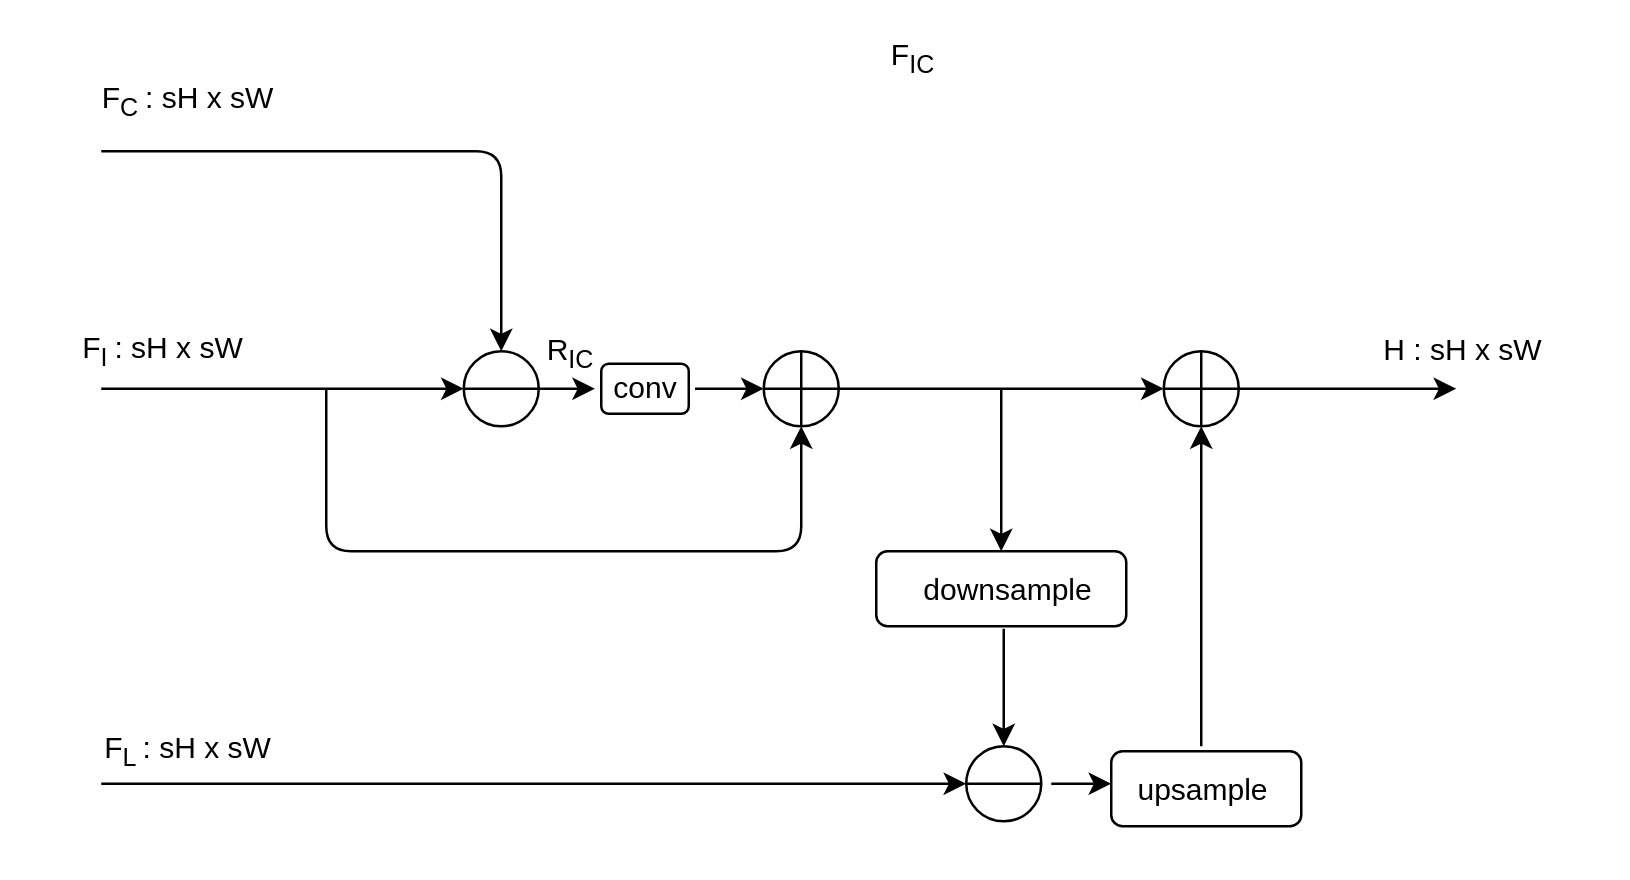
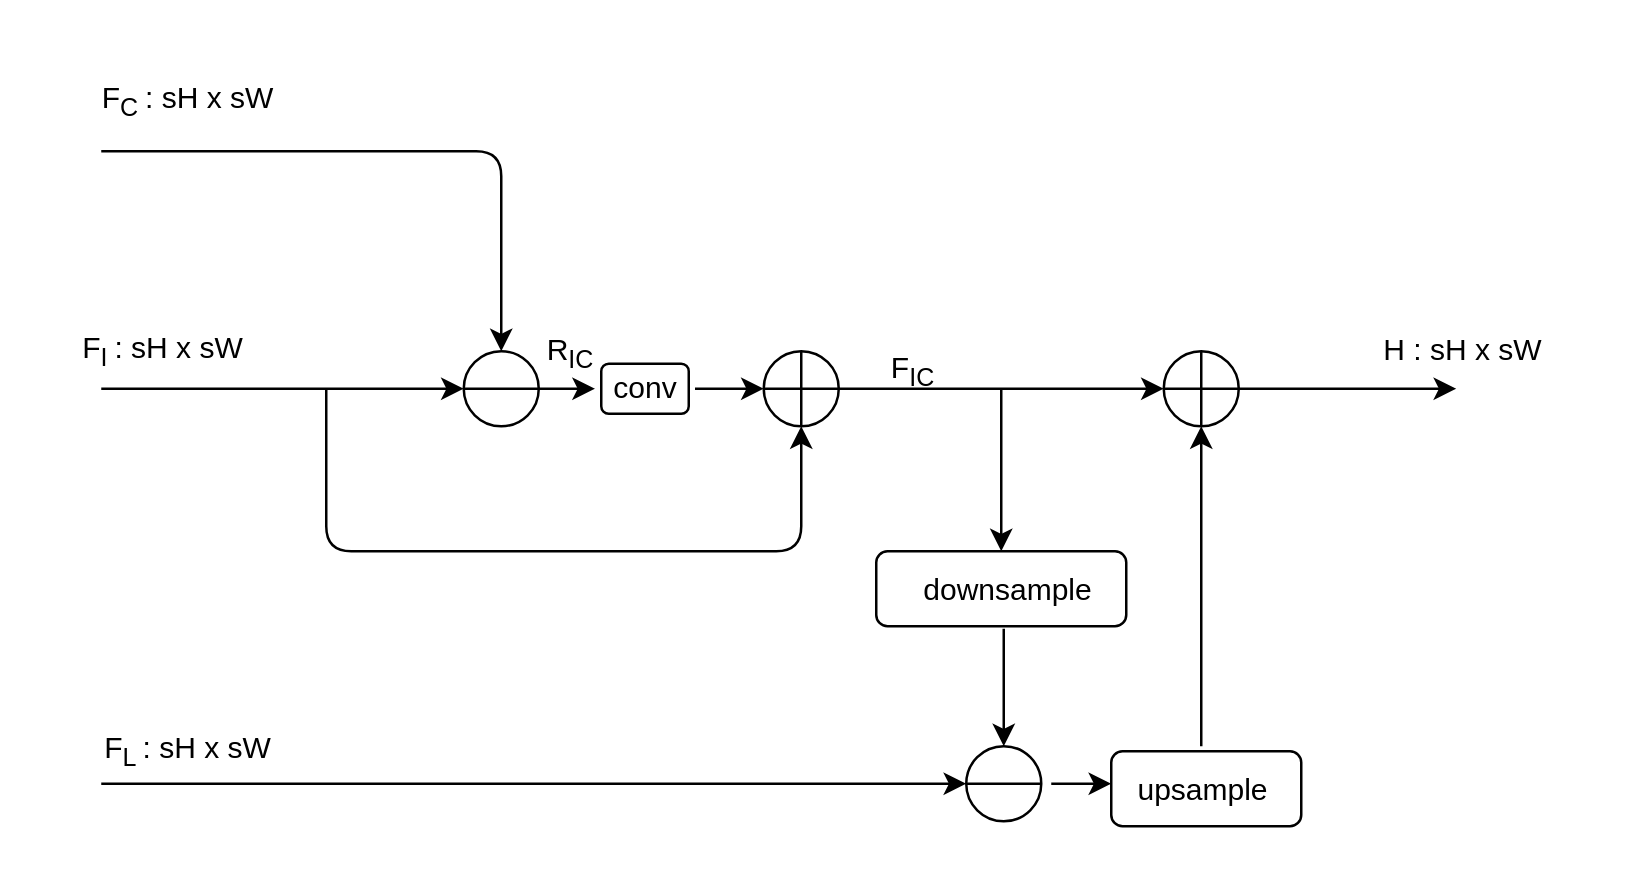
node "FIC": moved (914, 59) -> (914, 371)
